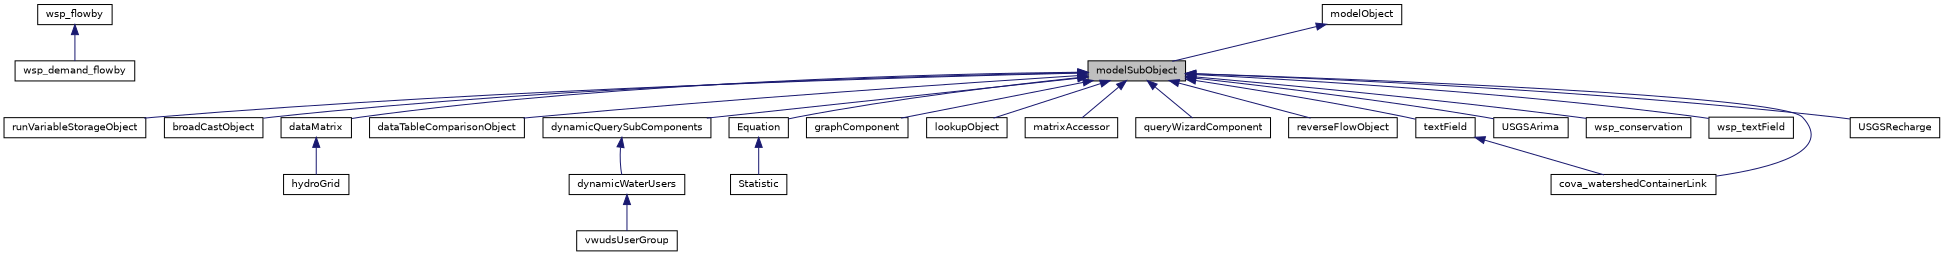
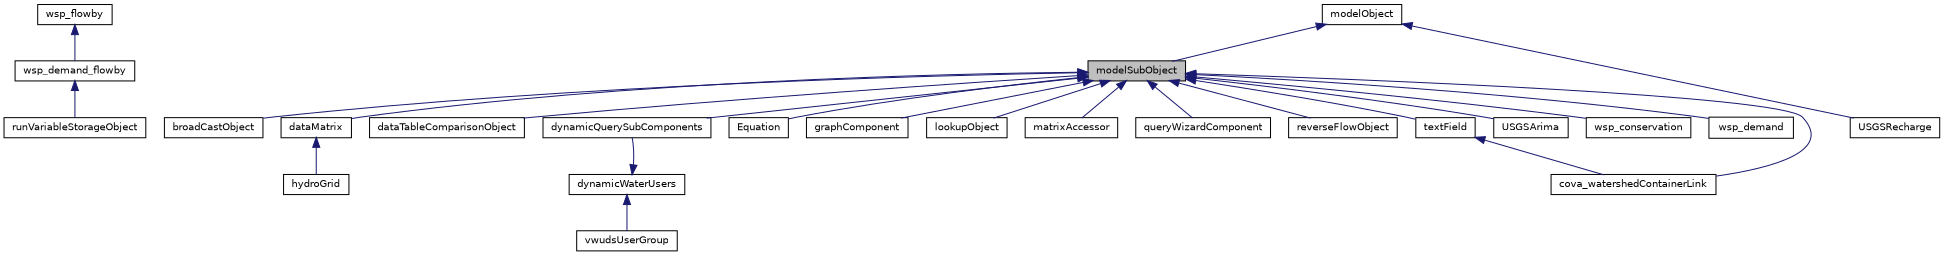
edge "runVariableStorageObject" -> "modelSubObject": now "runVariableStorageObject" -> "wsp_demand_flowby"
edge "USGSRecharge" -> "modelSubObject": now "USGSRecharge" -> "modelObject"
node "wsp_textField": label "wsp_textField" -> "wsp_demand"
edge "dynamicWaterUsers" -> "dynamicQuerySubComponents": reversed
node "Statistic": removed
